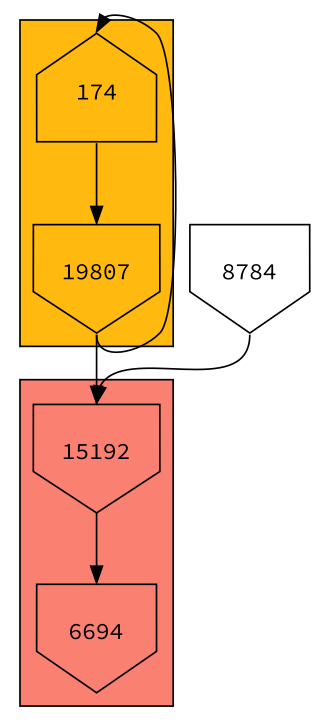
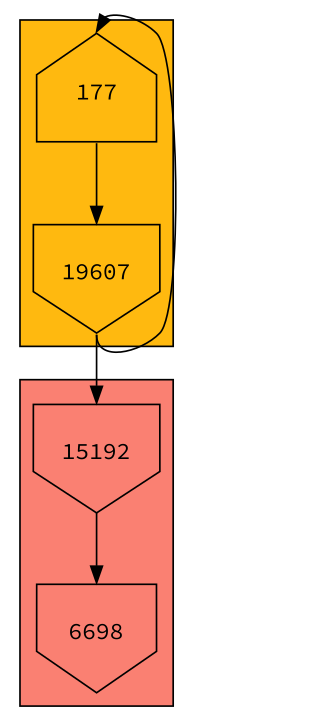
node "174": label "174" -> "177"
node "19807": label "19807" -> "19607"
node "8784": removed
node "6694": label "6694" -> "6698"
